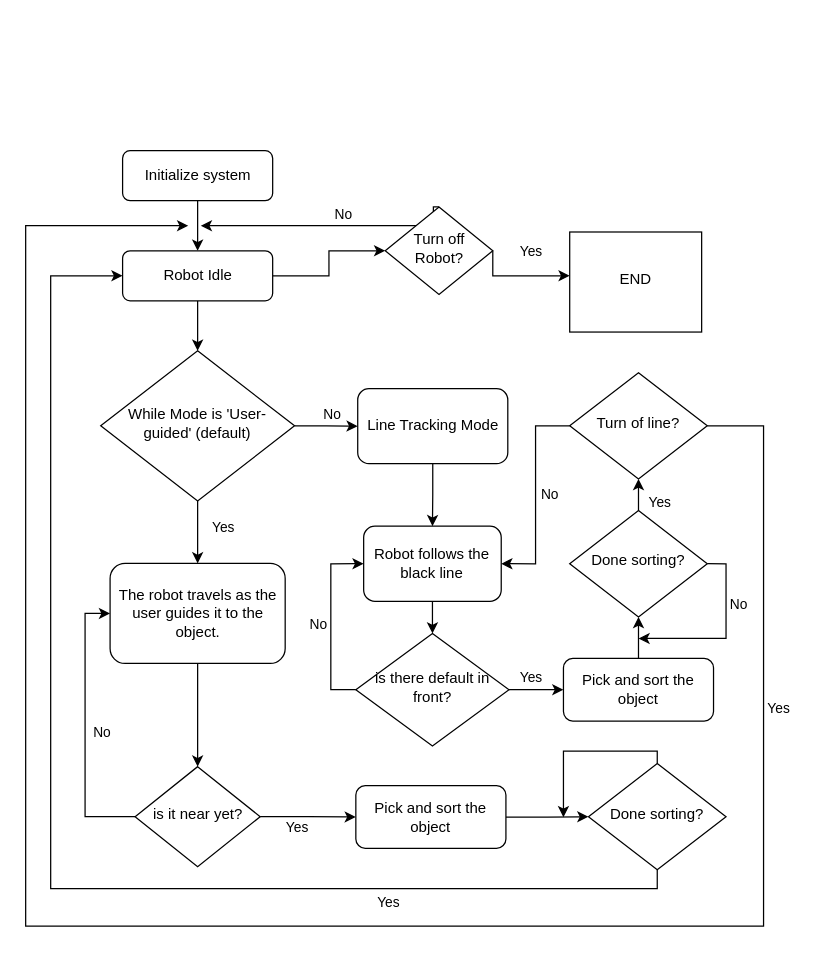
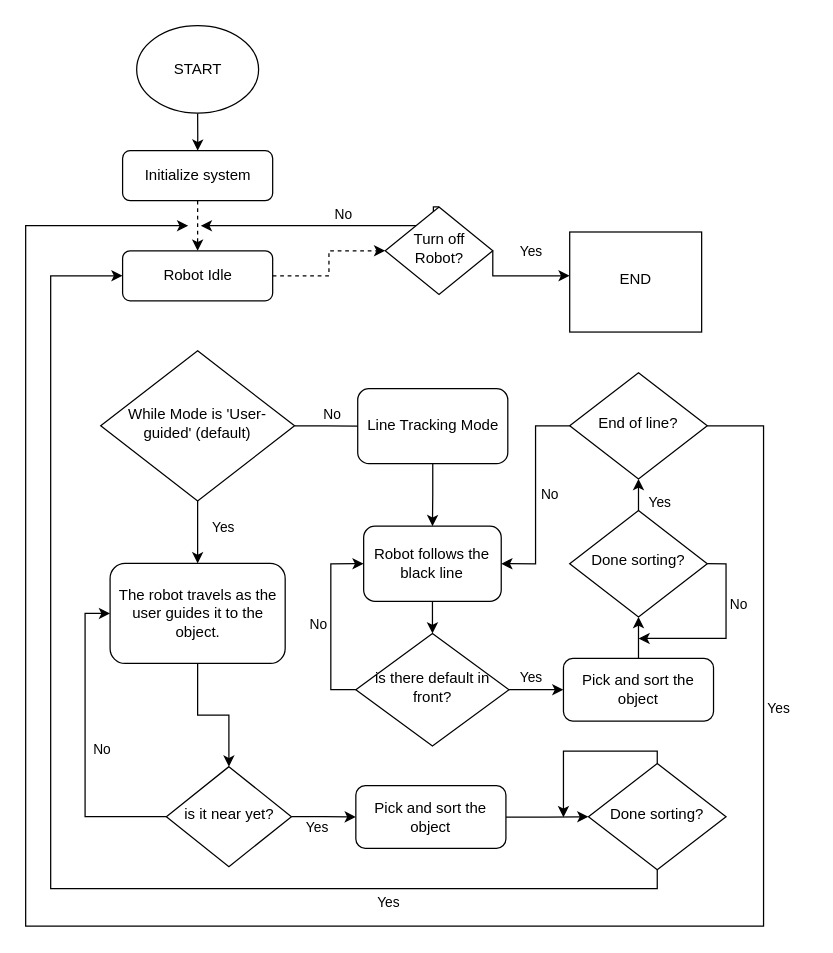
node "START": added
edge "START" -> "Initialize system": added
edge "Initialize system" -> "Robot Idle": style solid -> dashed
edge "Robot Idle" -> "Turn off Robot?": style solid -> dashed
edge "Robot Idle" -> "While Mode is 'User-guided' (default)": removed
node "Turn of line?": label "Turn of line?" -> "End of line?"
edge "While Mode is 'User-guided' (default)" -> "Line Tracking Mode": arrowhead classic -> none
node "is it near yet?": moved (198, 816) -> (229, 816)
